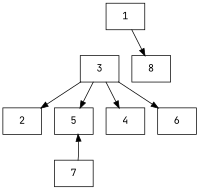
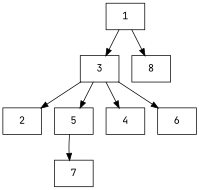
edge "1" -> "3": added
edge "7" -> "5": reversed
